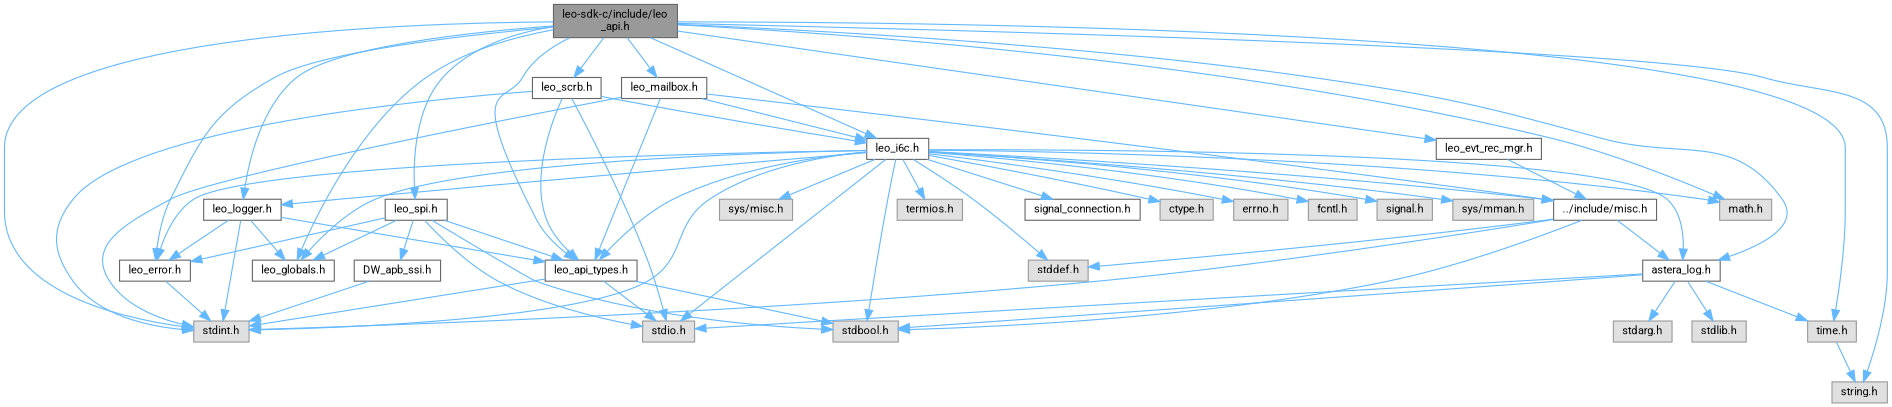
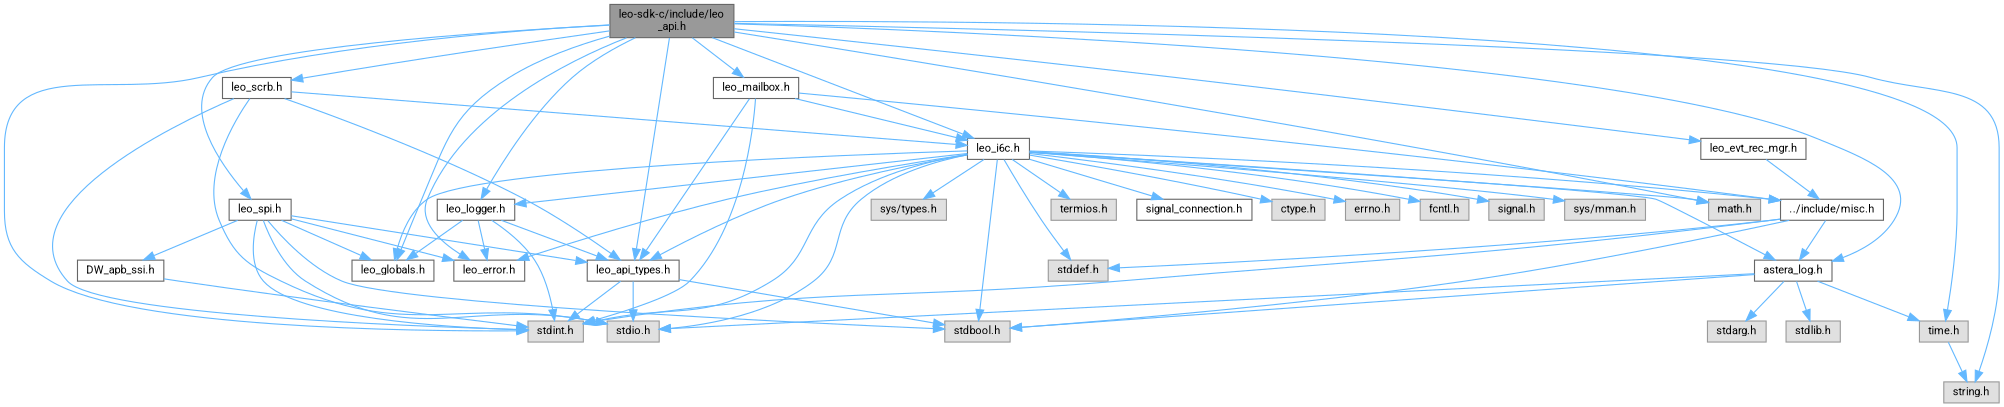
node "sys/misc.h": label "sys/misc.h" -> "sys/types.h"
edge "leo_error.h" -> "stdint.h": now "leo_spi.h" -> "stdint.h"
